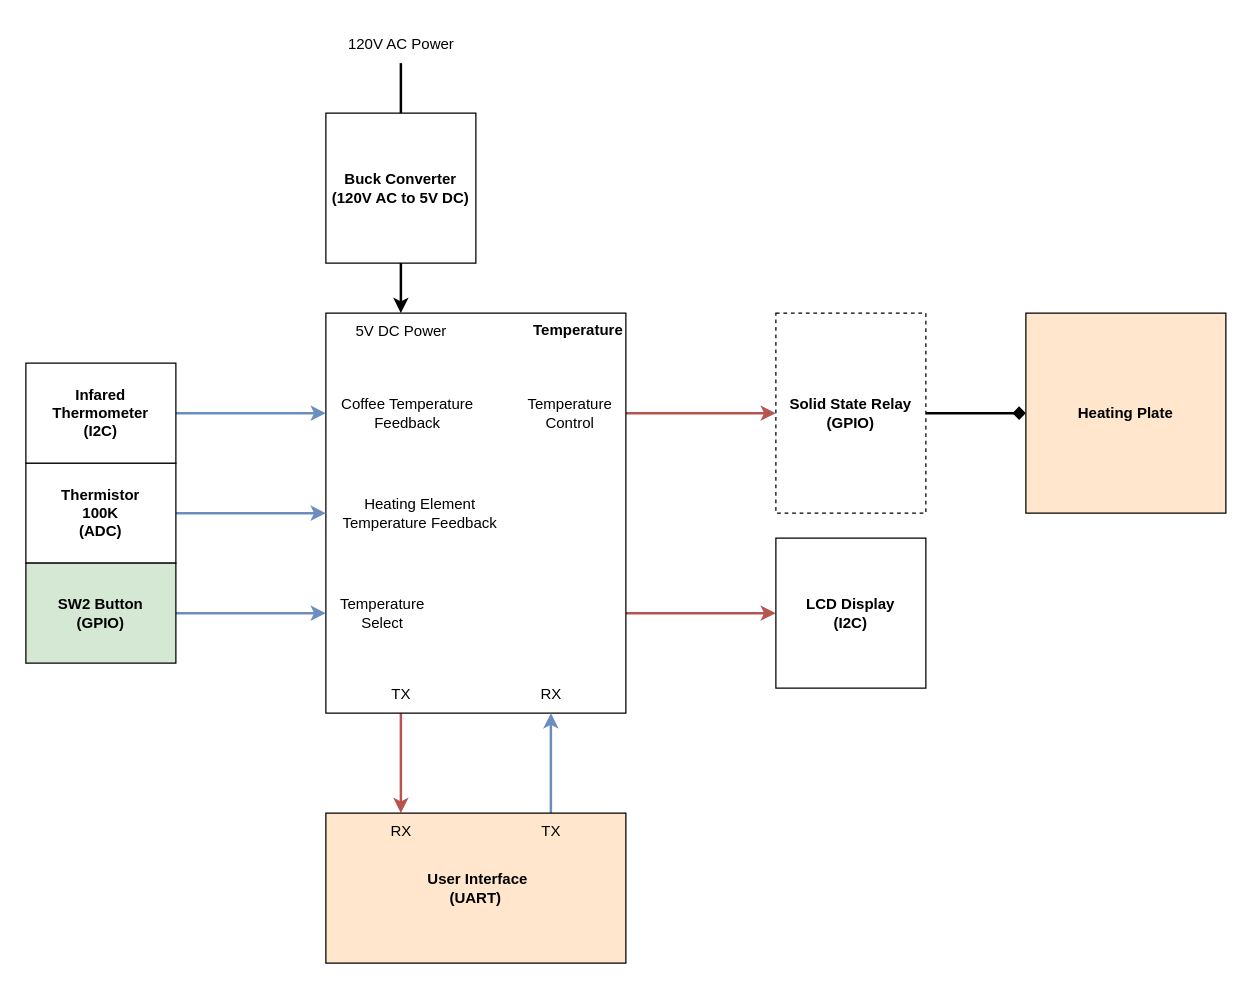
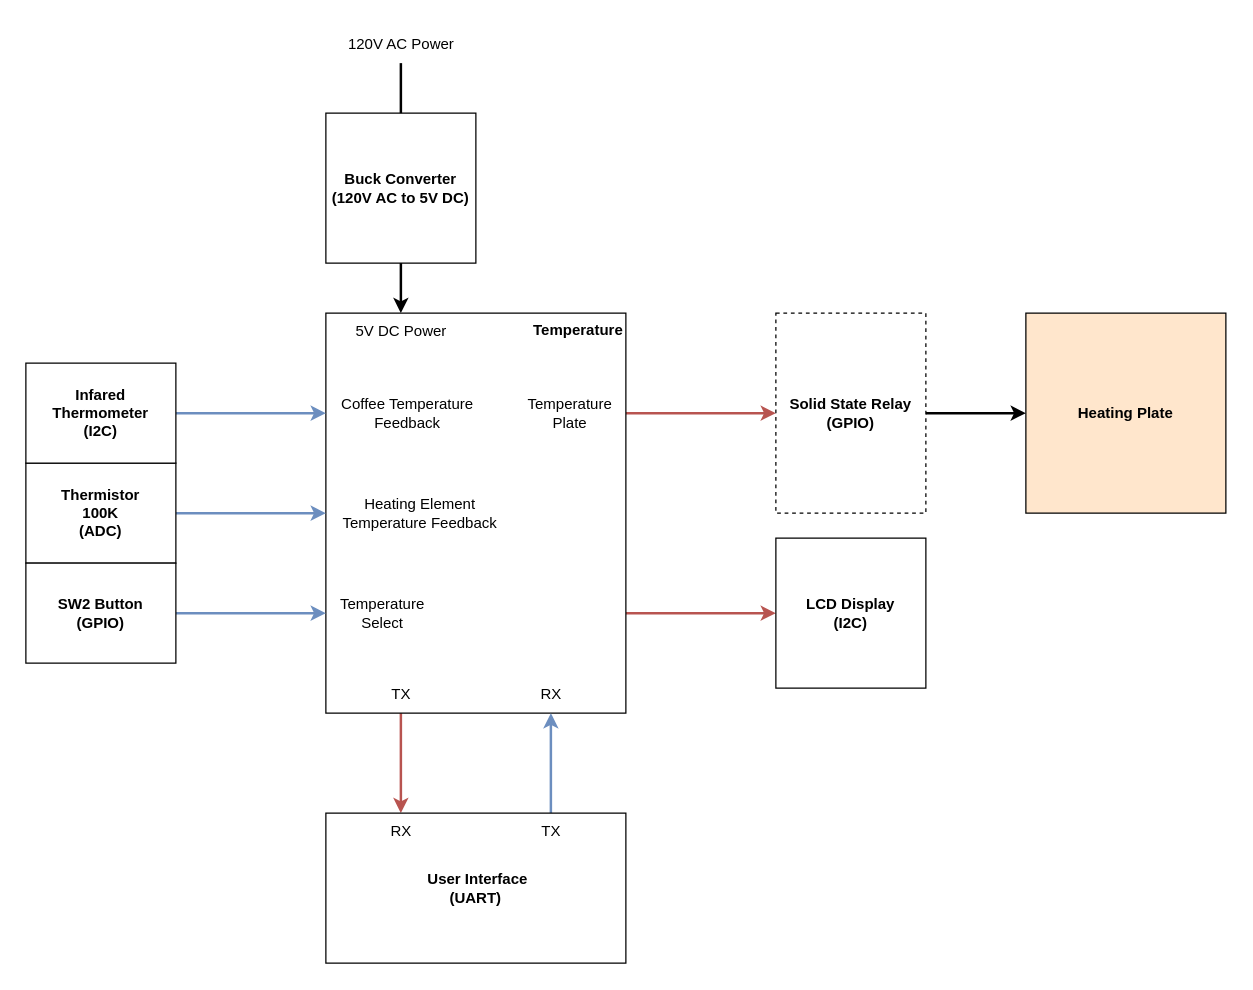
node "Temperature Control": label "Temperature Control" -> "Temperature Plate"
edge "Solid State Relay (GPIO)" -> "Heating Plate": arrowhead diamond -> classic
node "SW2 Button (GPIO)": fillcolor #d5e8d4 -> #ffffff
node "User Interface (UART)": fillcolor #ffe6cc -> #ffffff
